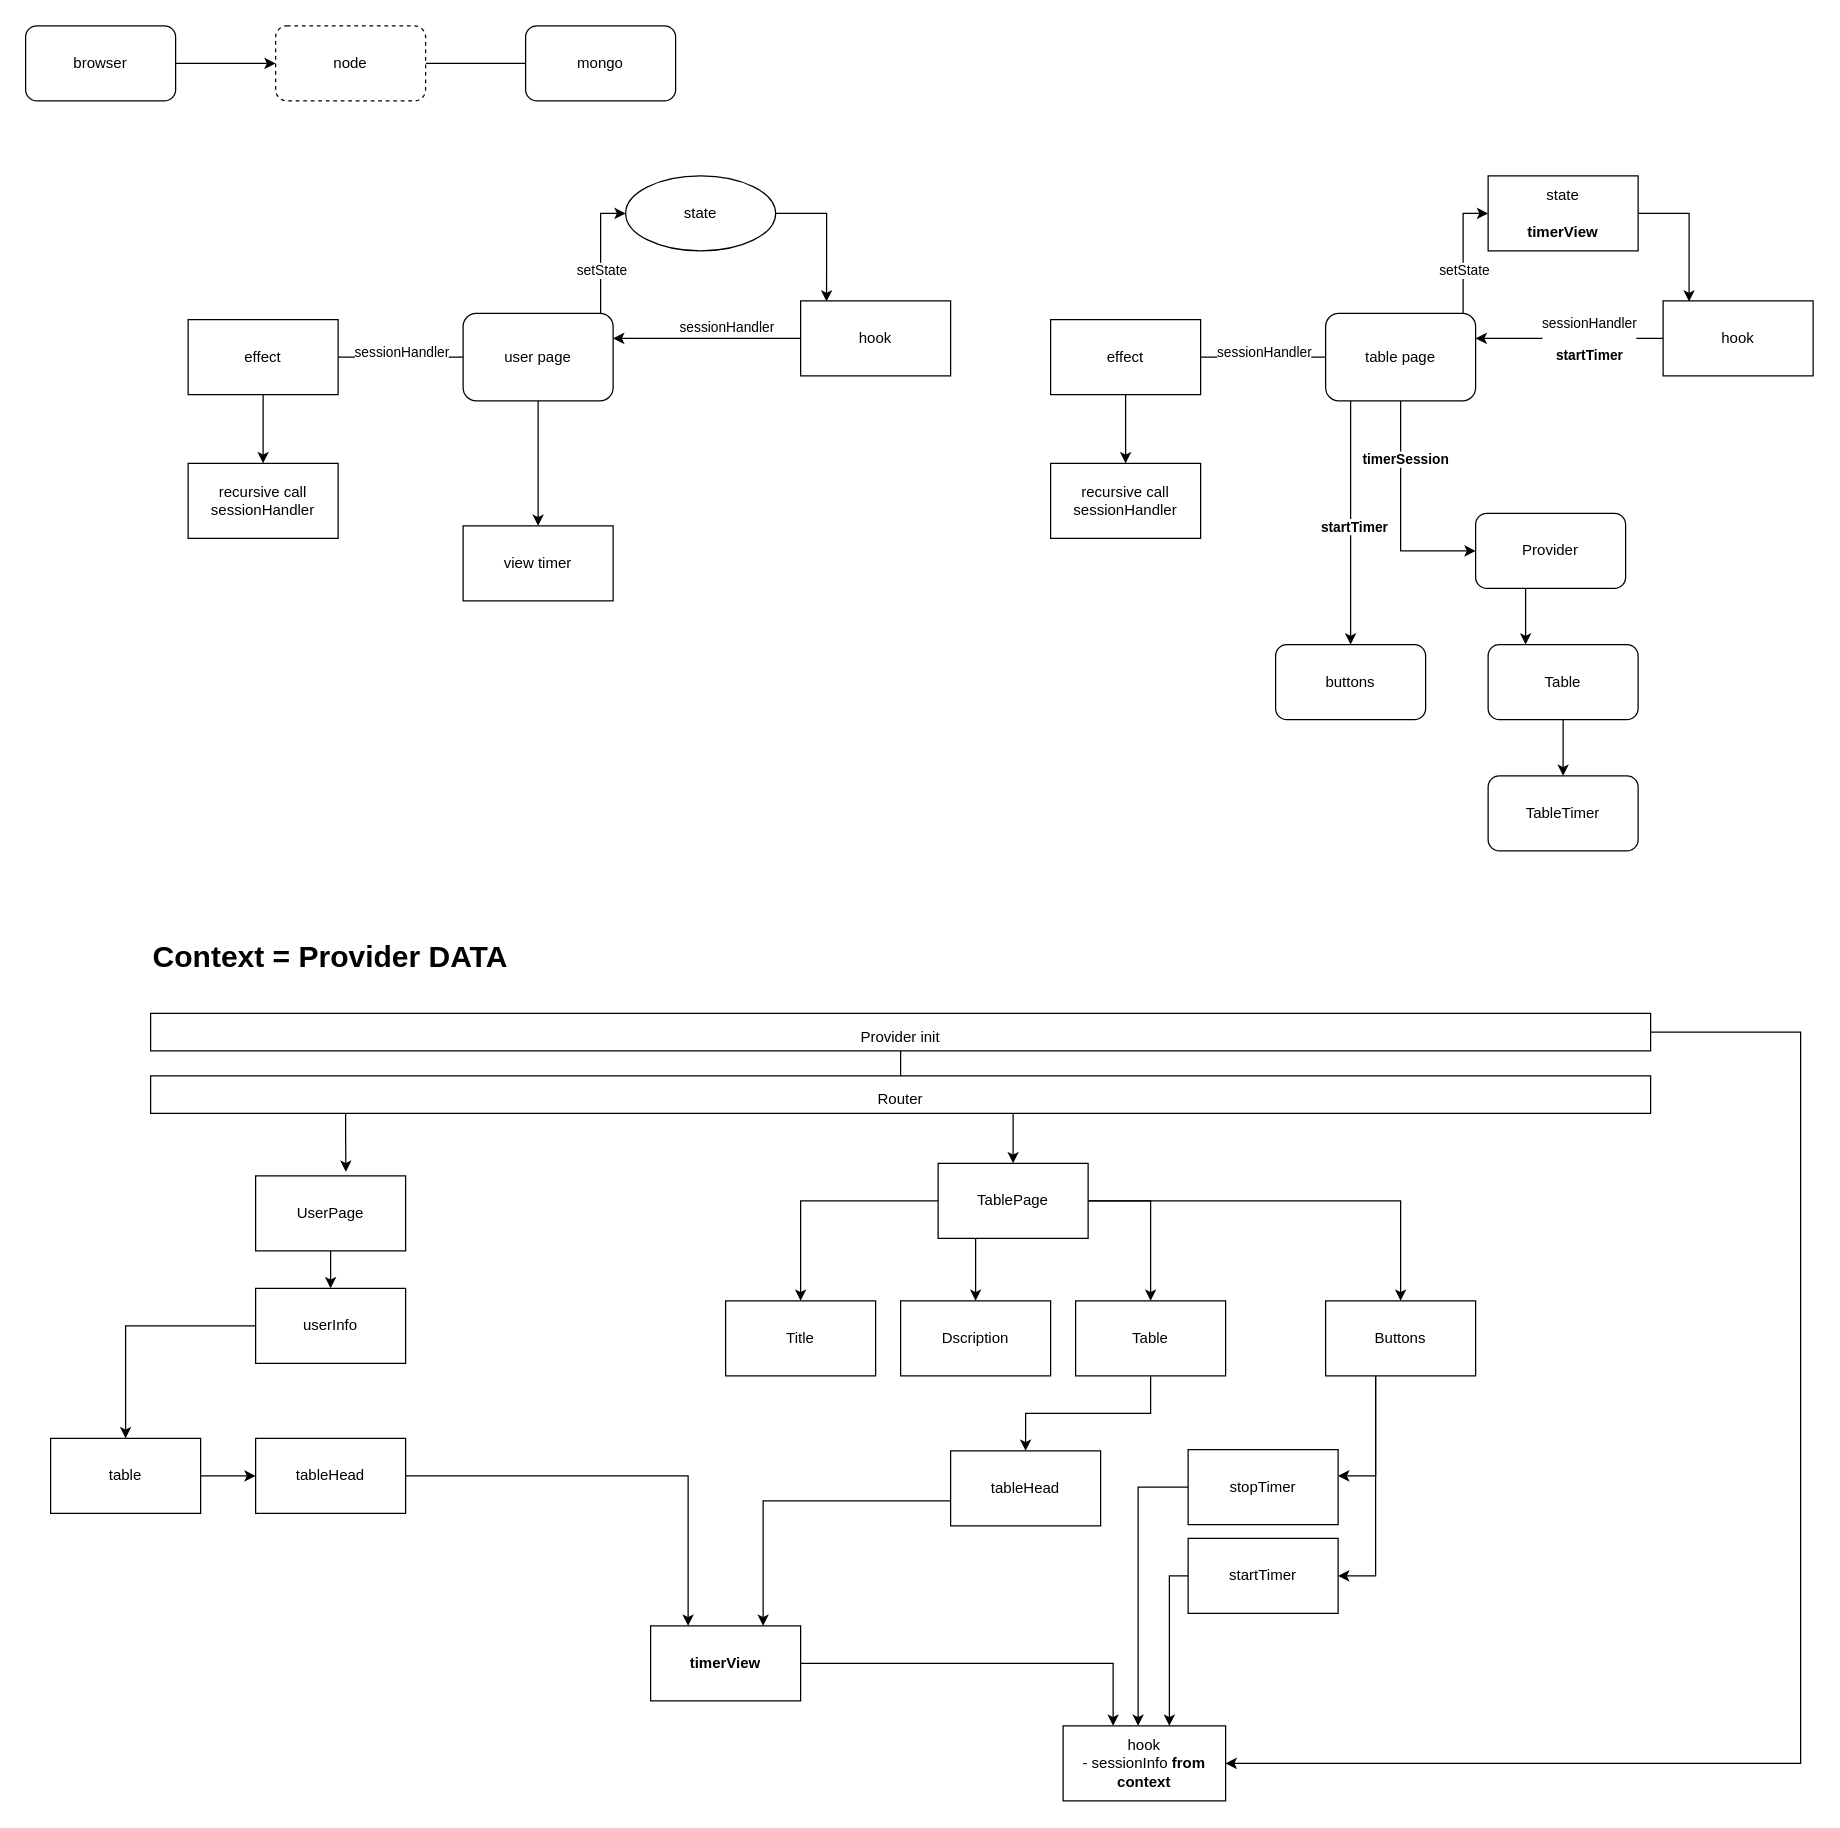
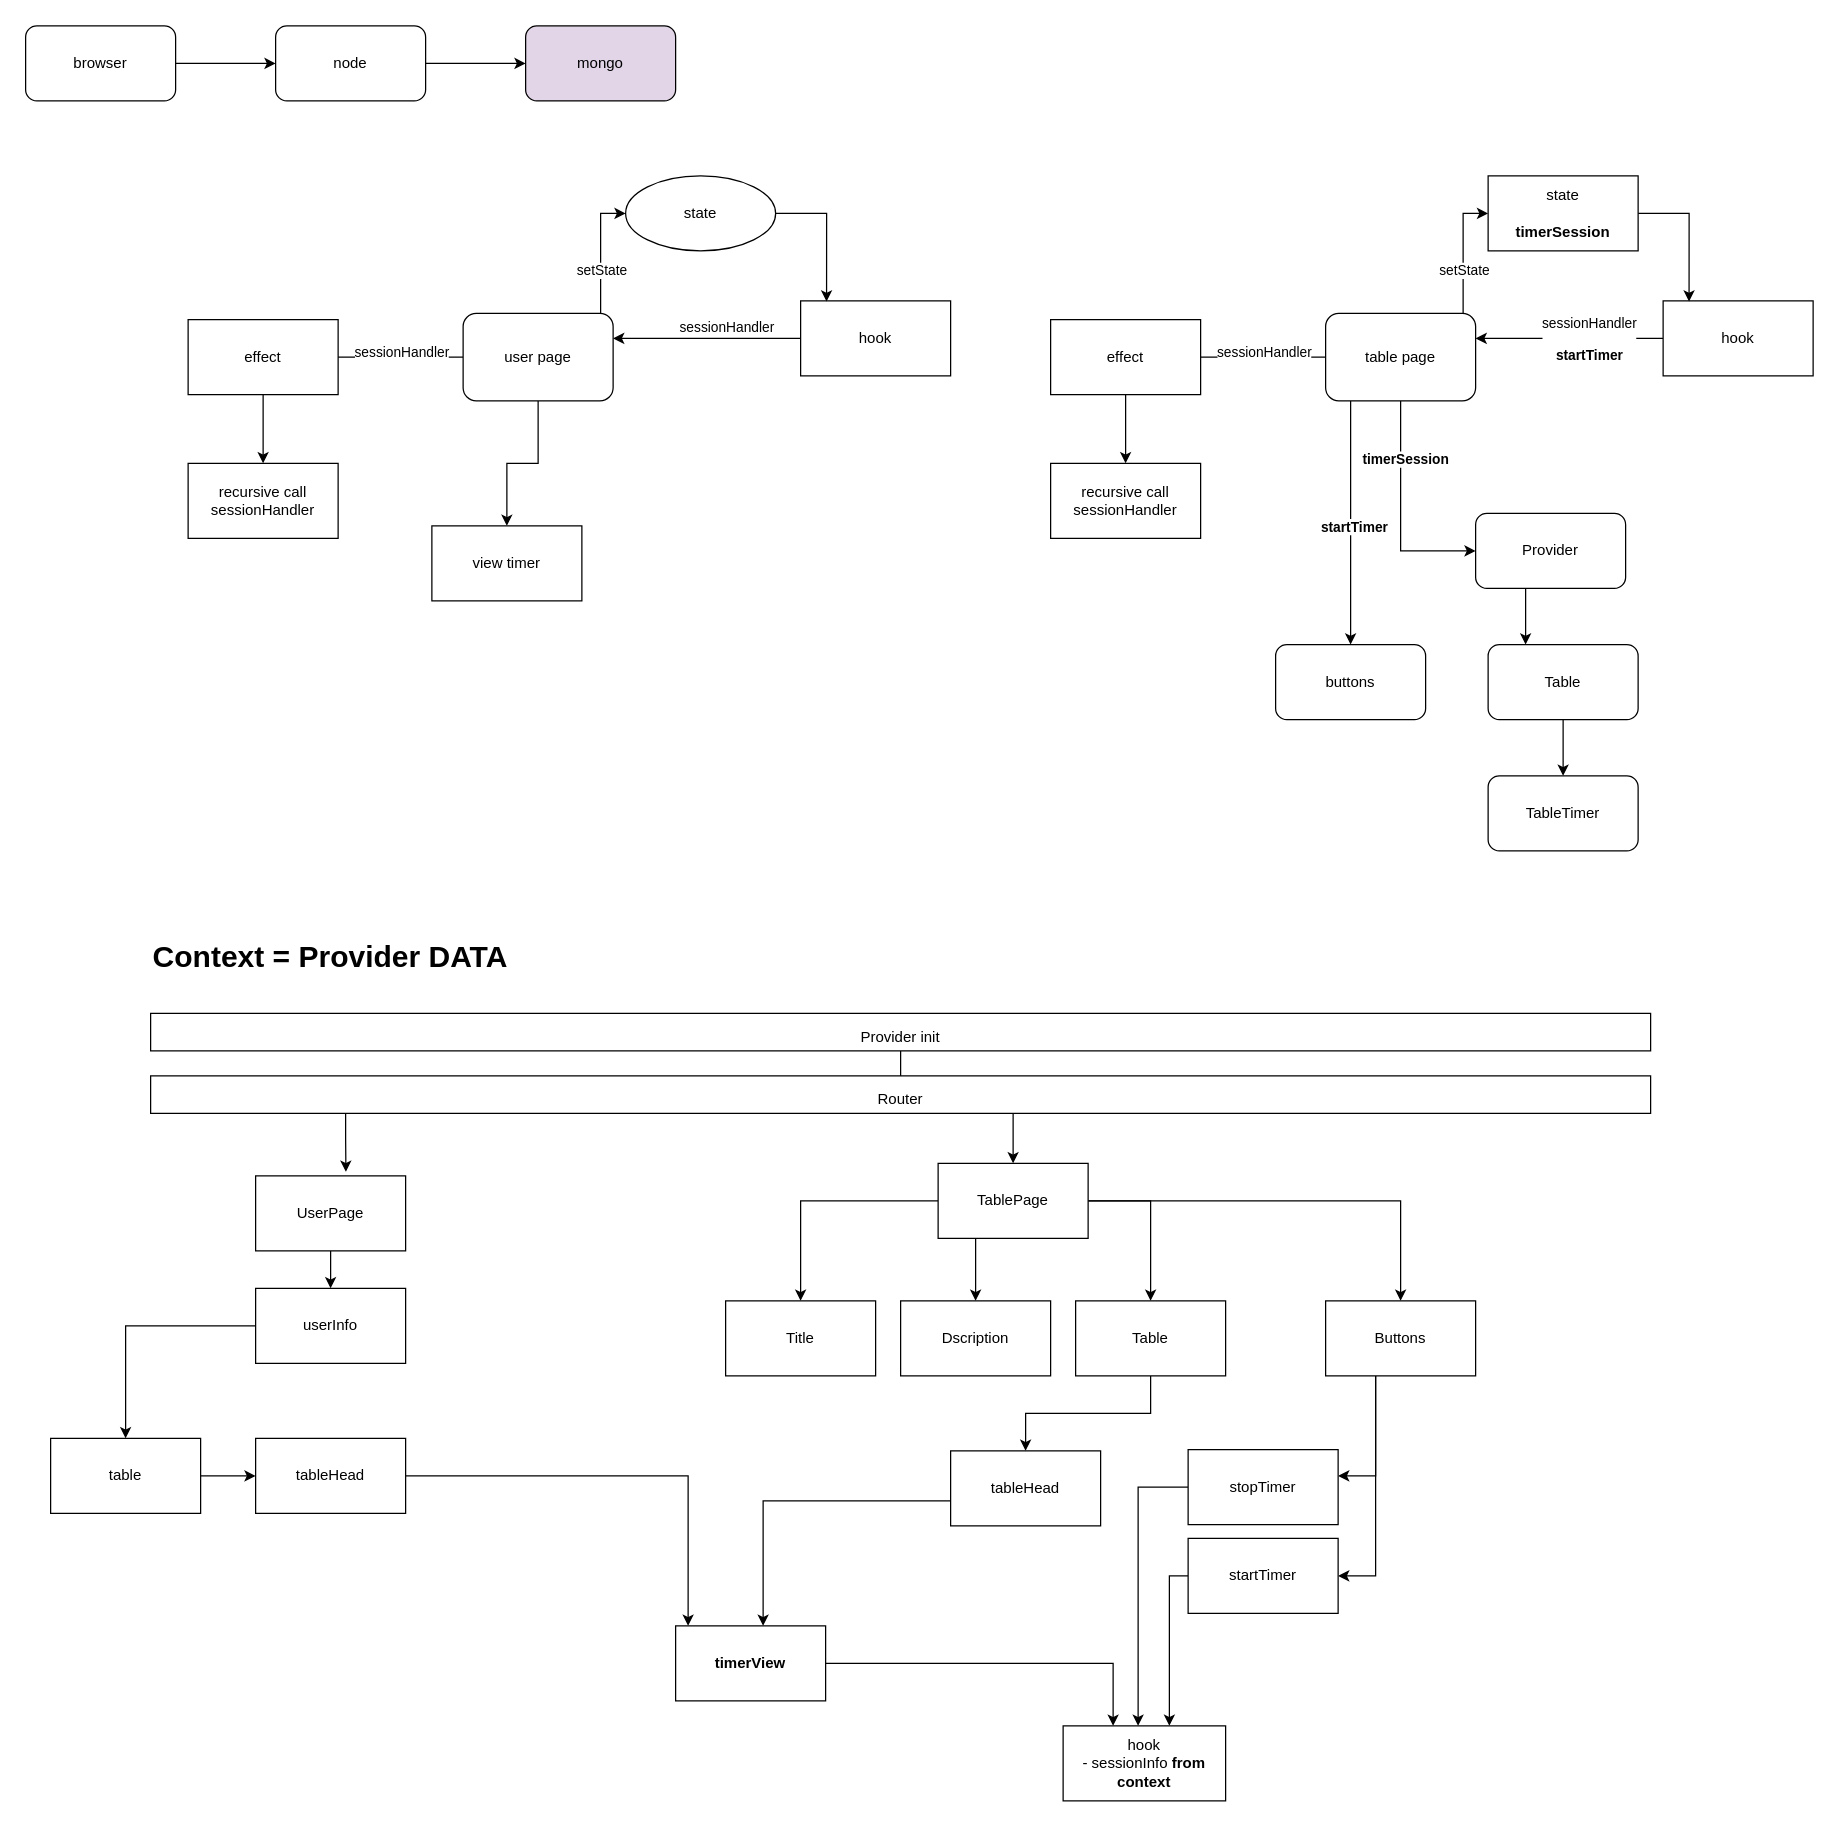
node "node": style dashed -> solid
edge "node" -- "mongo": arrowhead none -> classic
node "mongo": fillcolor #ffffff -> #e1d5e7
node "state timerView": label "state timerView" -> "state timerSession"
node "view timer": moved (538, 563) -> (507, 563)
edge "Provider init" -> "hook- sessionInfo from context": removed
node "timerView": moved (726, 1663) -> (751, 1663)
